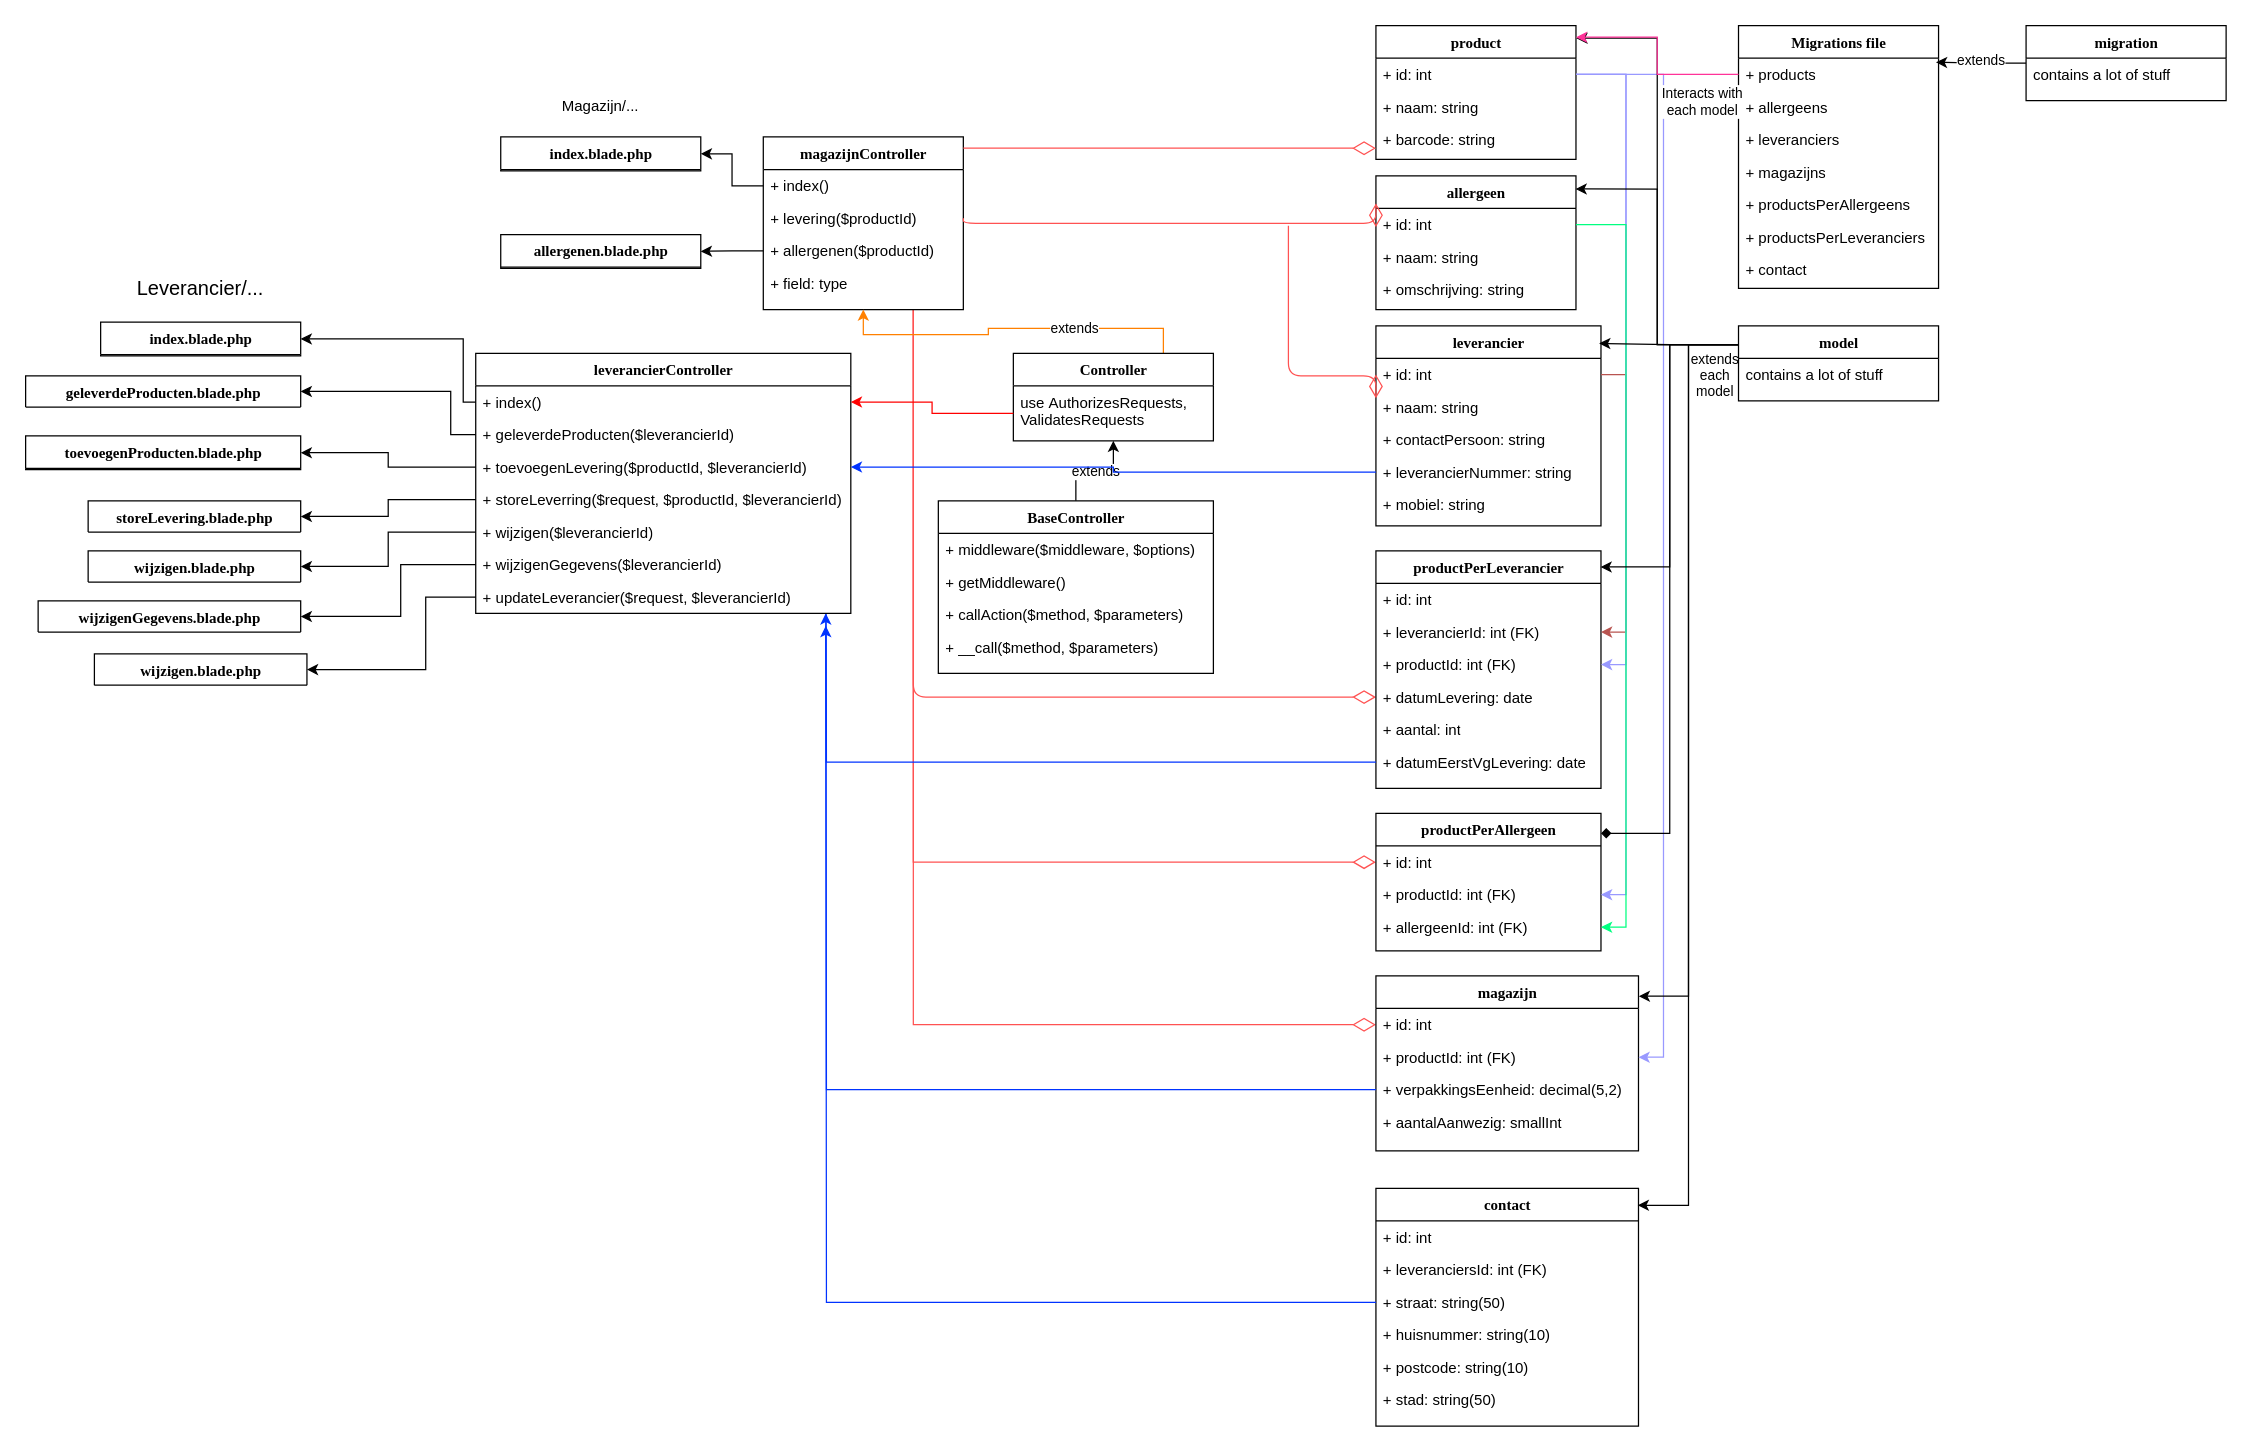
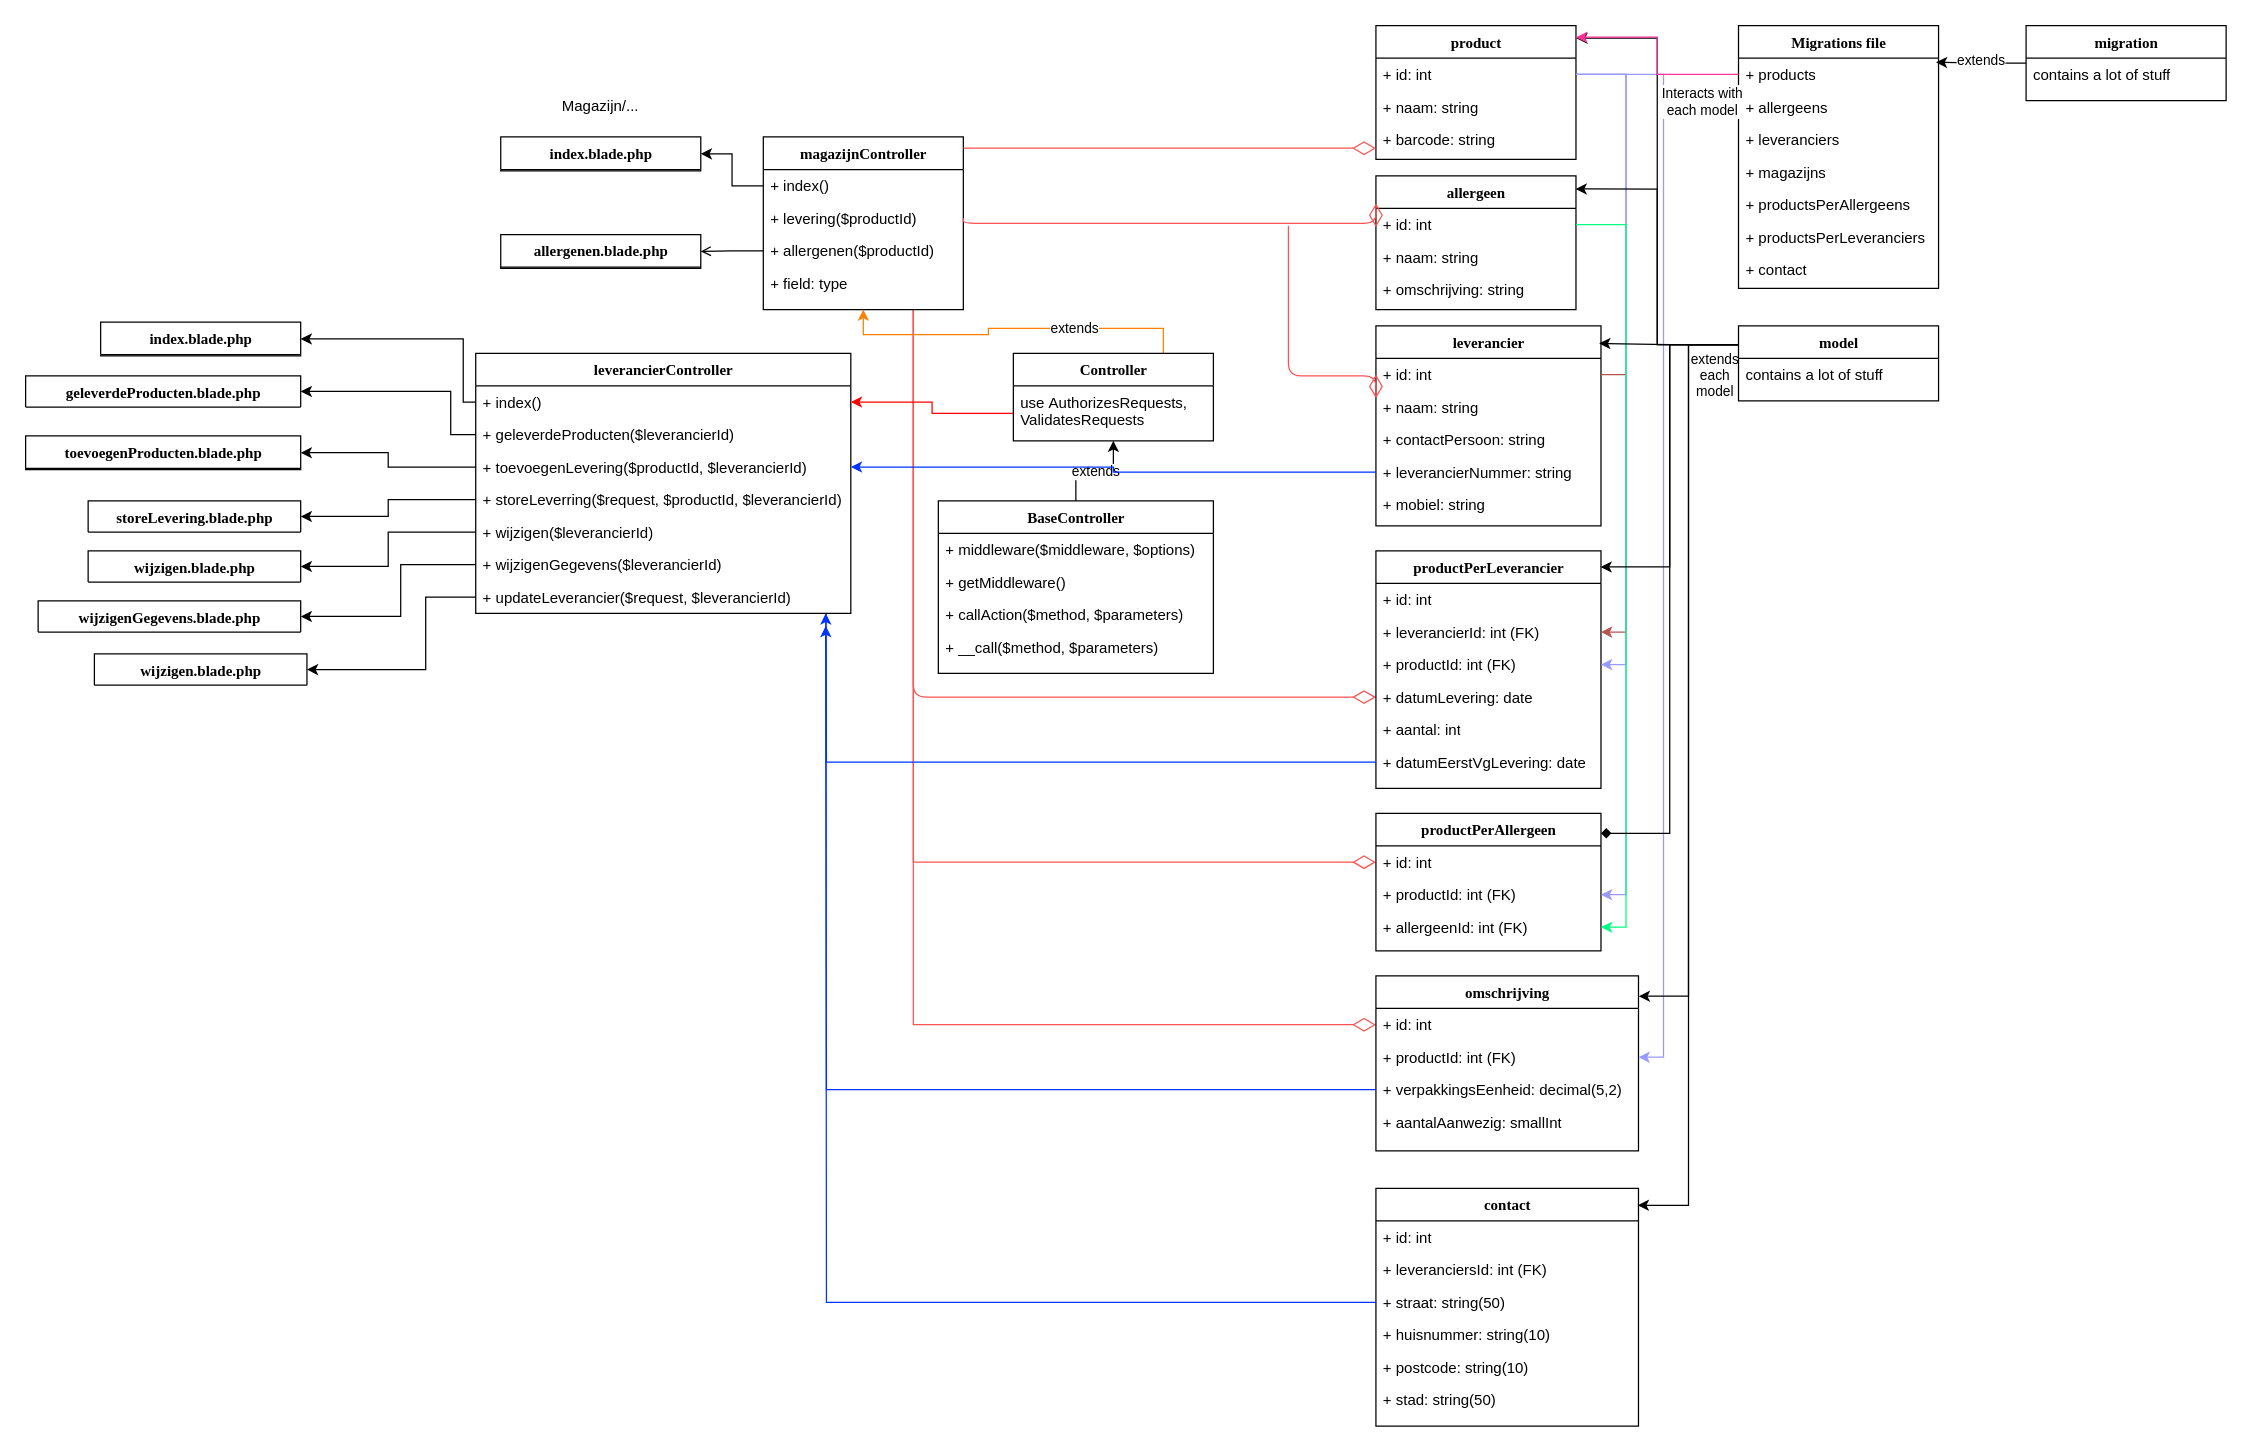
edge "+ allergenen($productId)" -> "allergenen.blade.php": arrowhead classic -> open
node "Leverancier/...": removed
node "magazijn": label "magazijn" -> "omschrijving"
